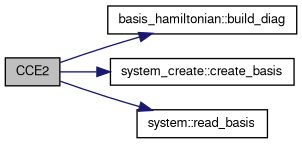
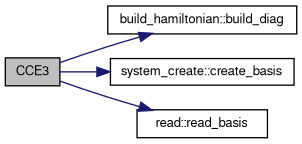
node "basis_hamiltonian::build_diag": label "basis_hamiltonian::build_diag" -> "build_hamiltonian::build_diag"
node "CCE2": label "CCE2" -> "CCE3"
node "system::read_basis": label "system::read_basis" -> "read::read_basis"
